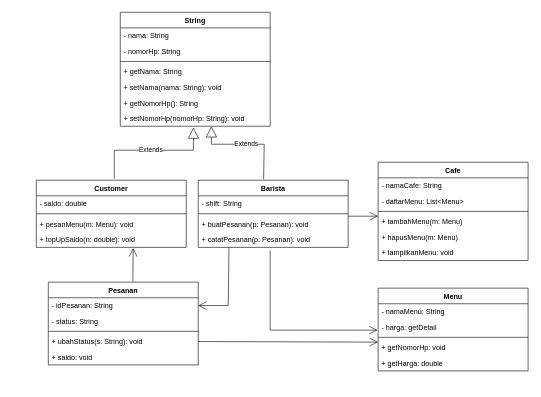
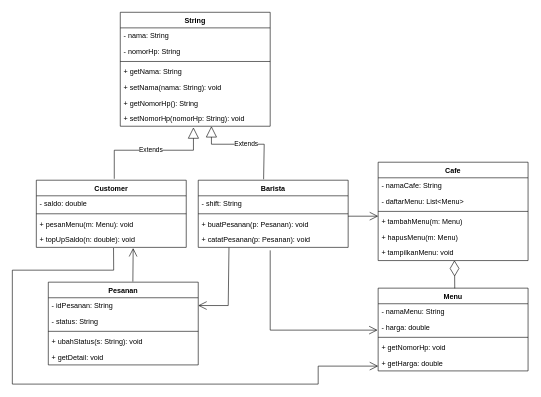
edge "Menu" -> "+ tampilkanMenu: void": added
node "- harga: getDetail": label "- harga: getDetail" -> "- harga: double"
edge "+ ubahStatus(s: String): void" -> "+ getNomorHp: void": removed
node "+ saldo: void": label "+ saldo: void" -> "+ getDetail: void"
edge "+ topUpSaldo(n: double): void" -> "+ getHarga: double": added
